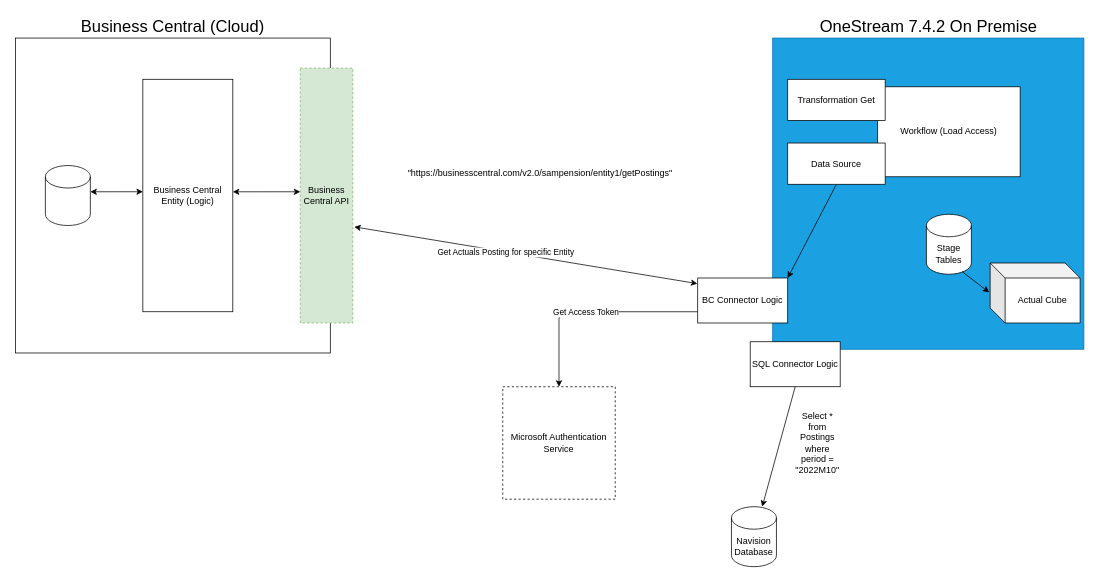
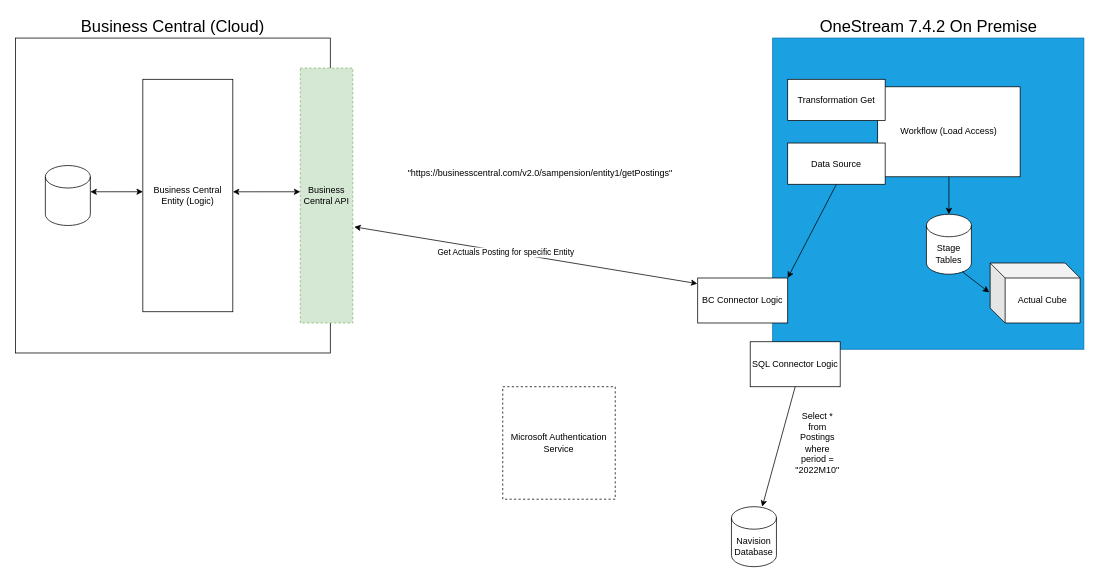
edge "Workflow (Load Access)" -> "Stage Tables": added
edge "BC Connector Logic" -> "Microsoft Authentication Service": removed, label "Get Access Token"
